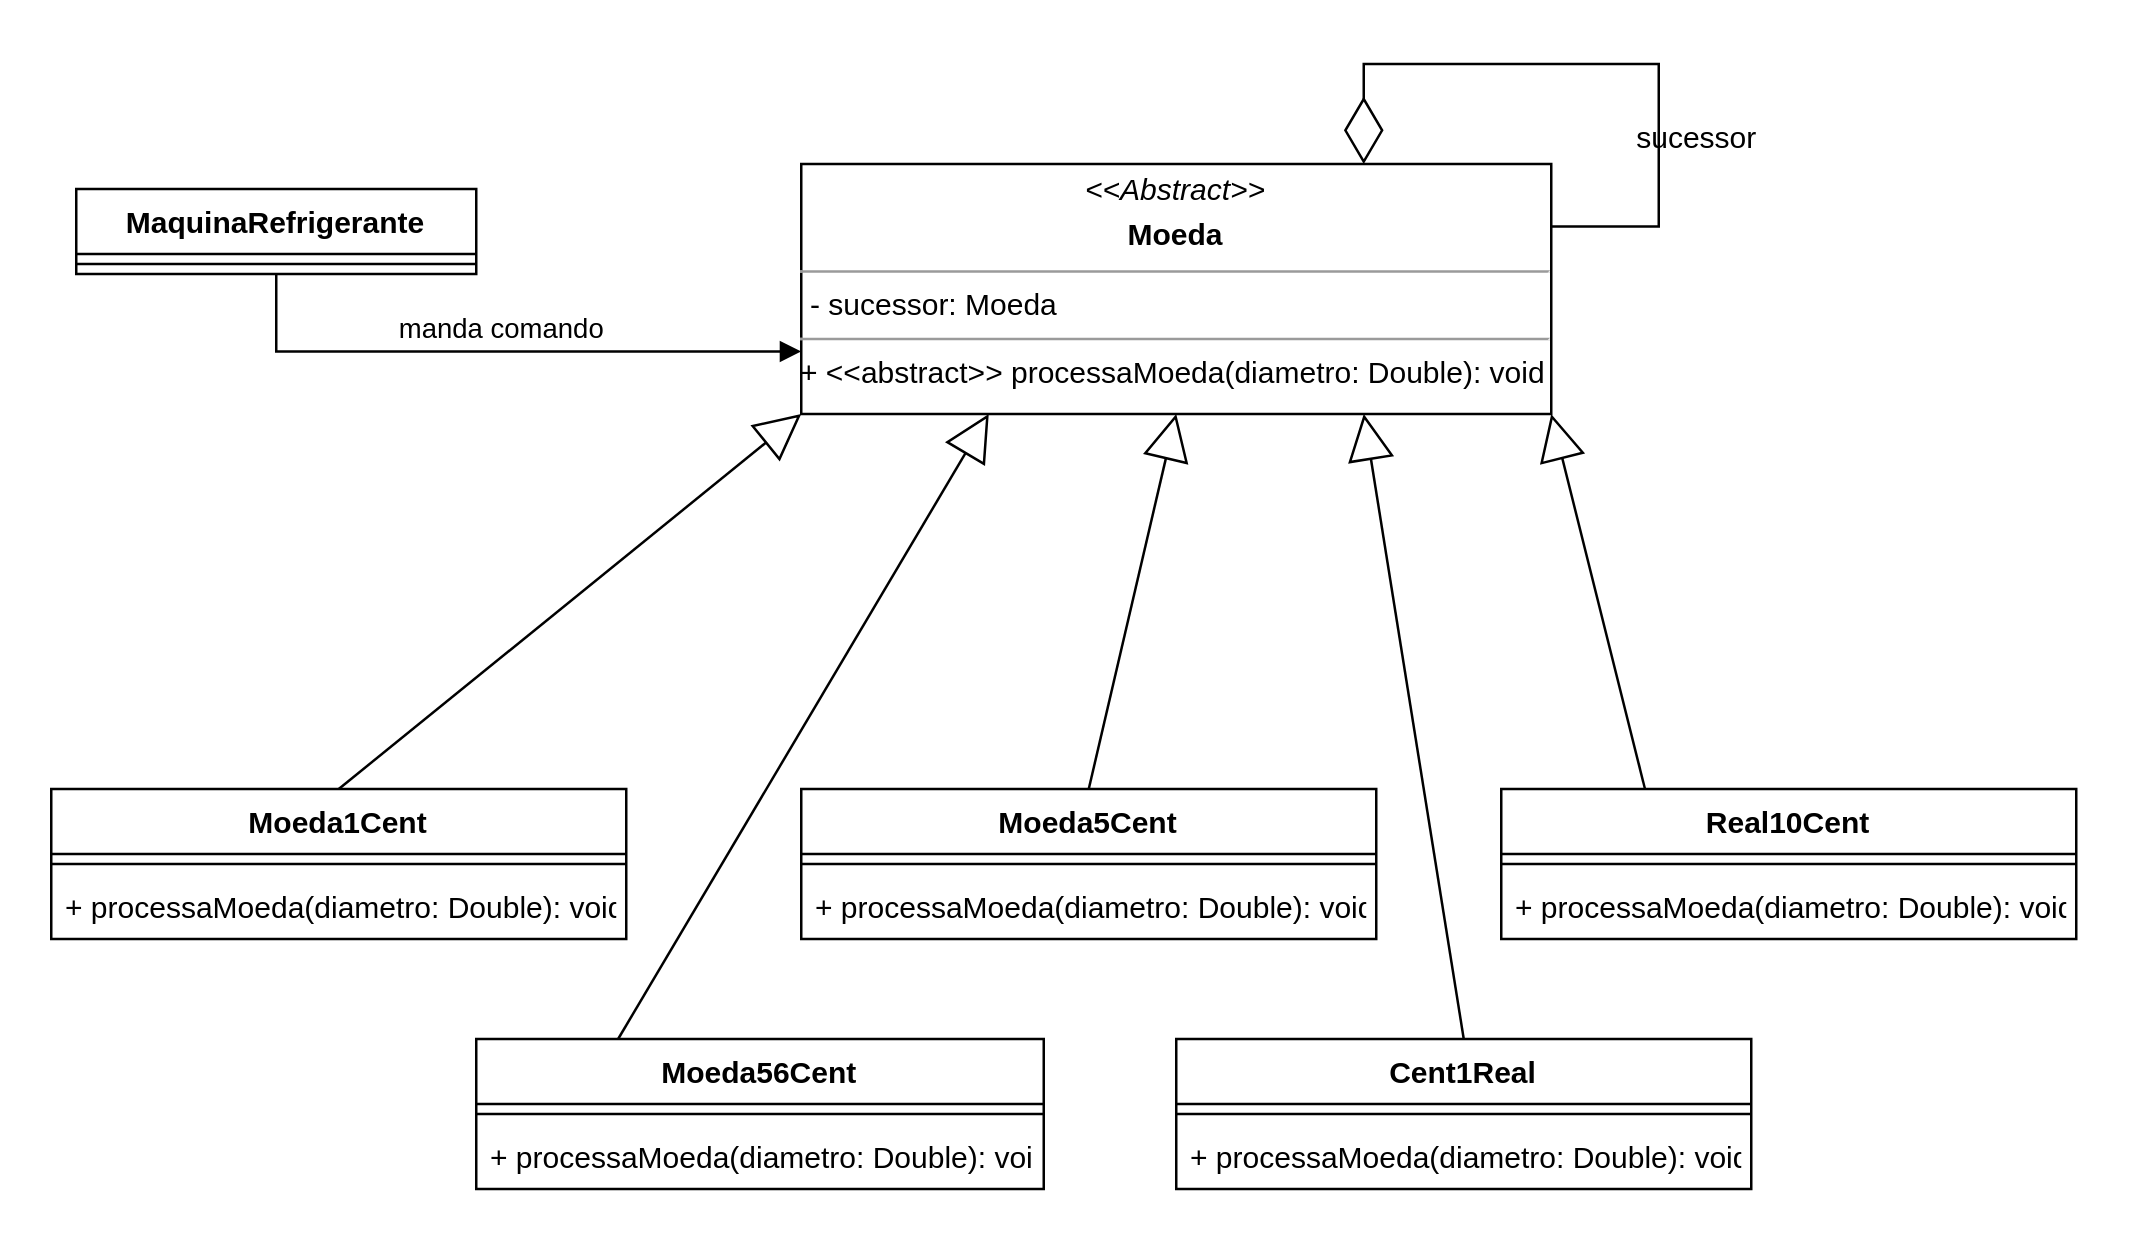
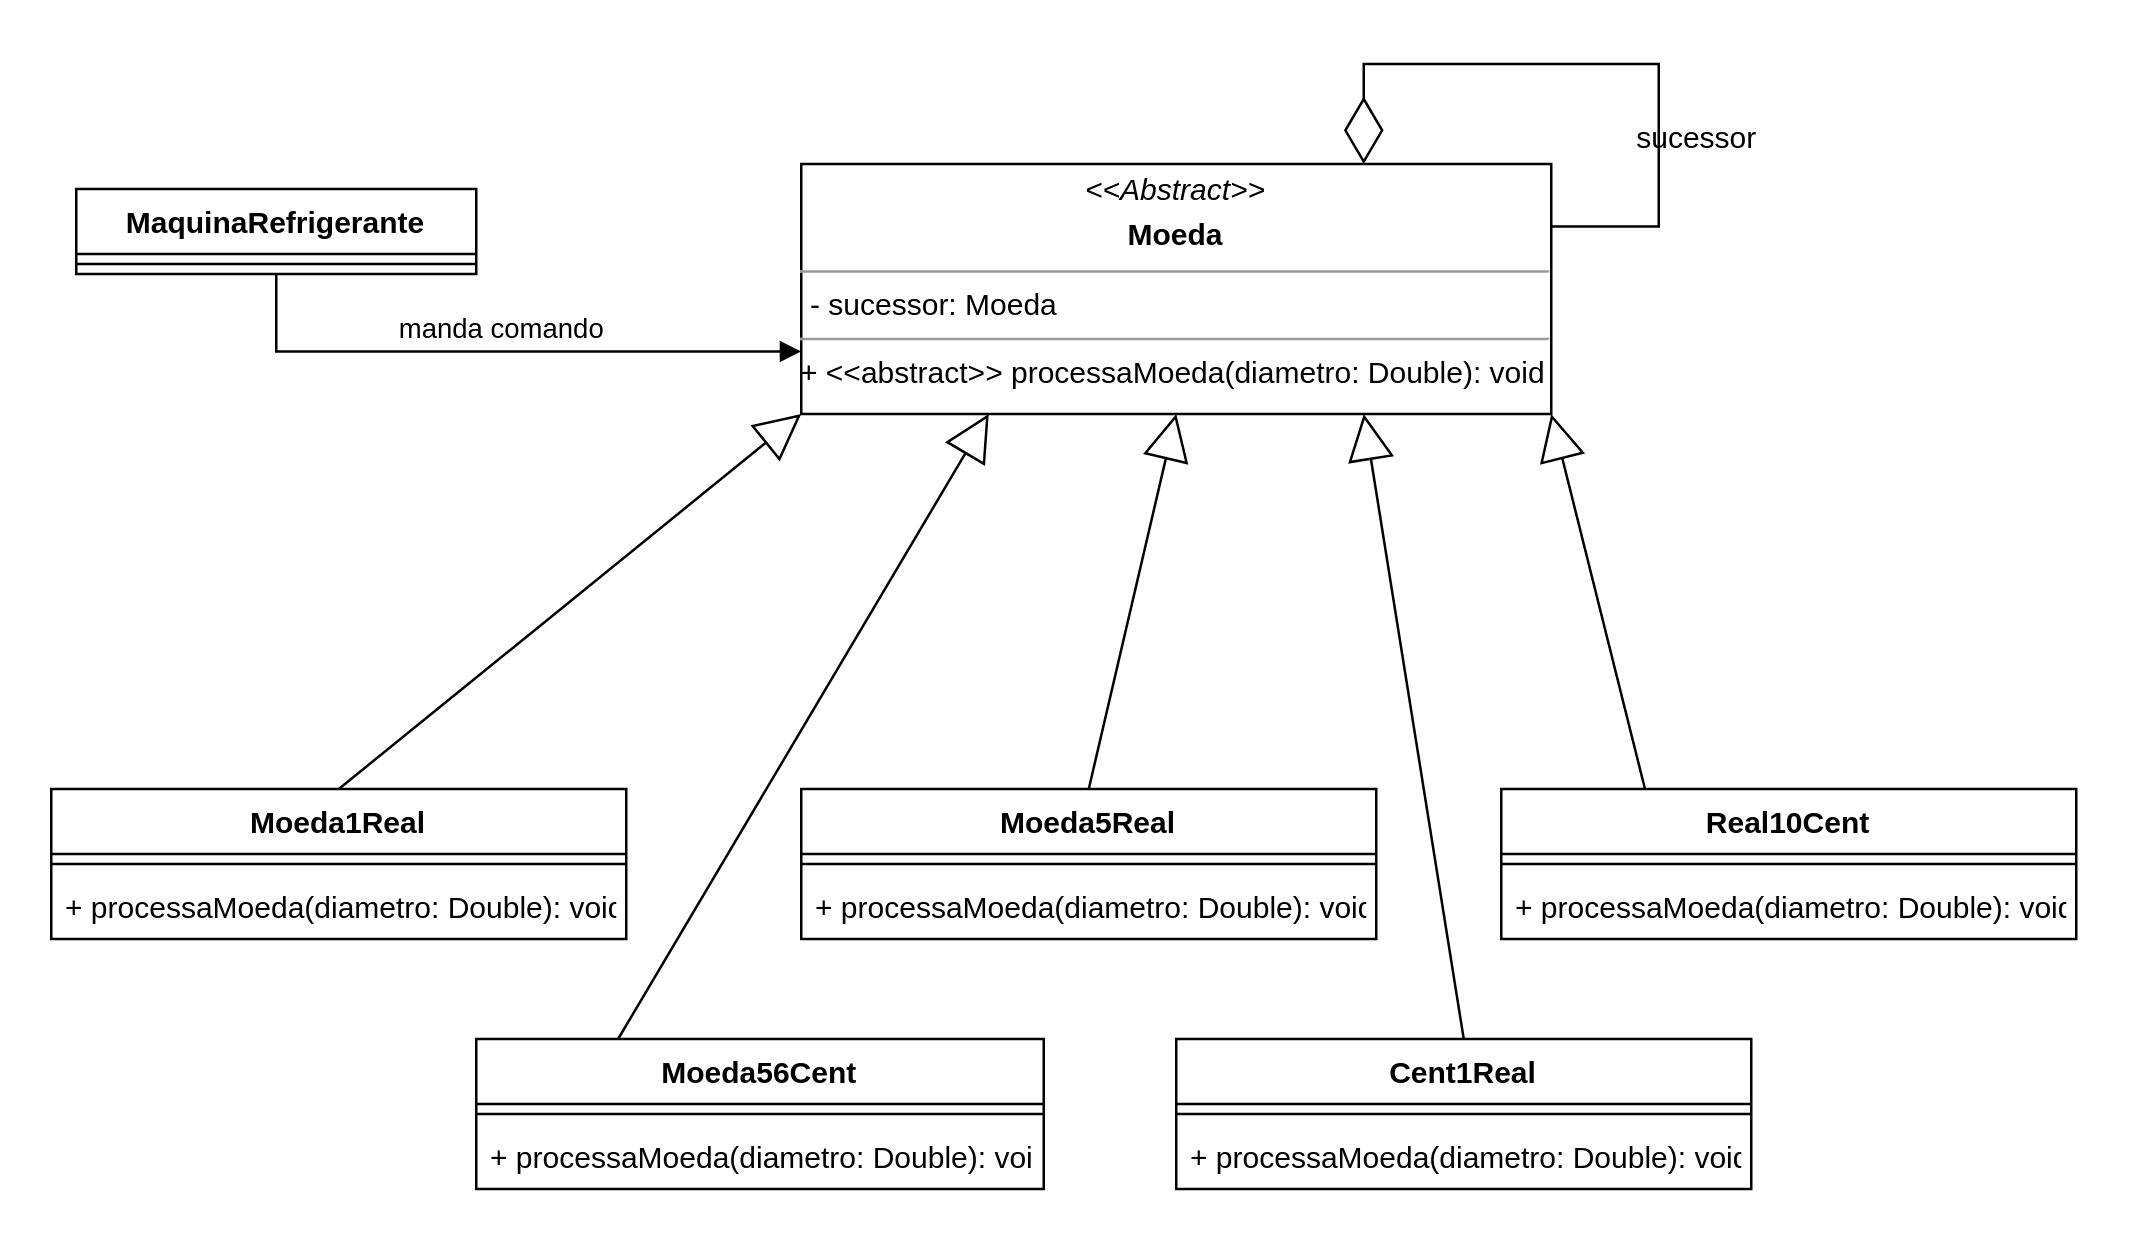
node "Moeda1Cent": label "Moeda1Cent" -> "Moeda1Real"
node "Moeda5Cent": label "Moeda5Cent" -> "Moeda5Real"
